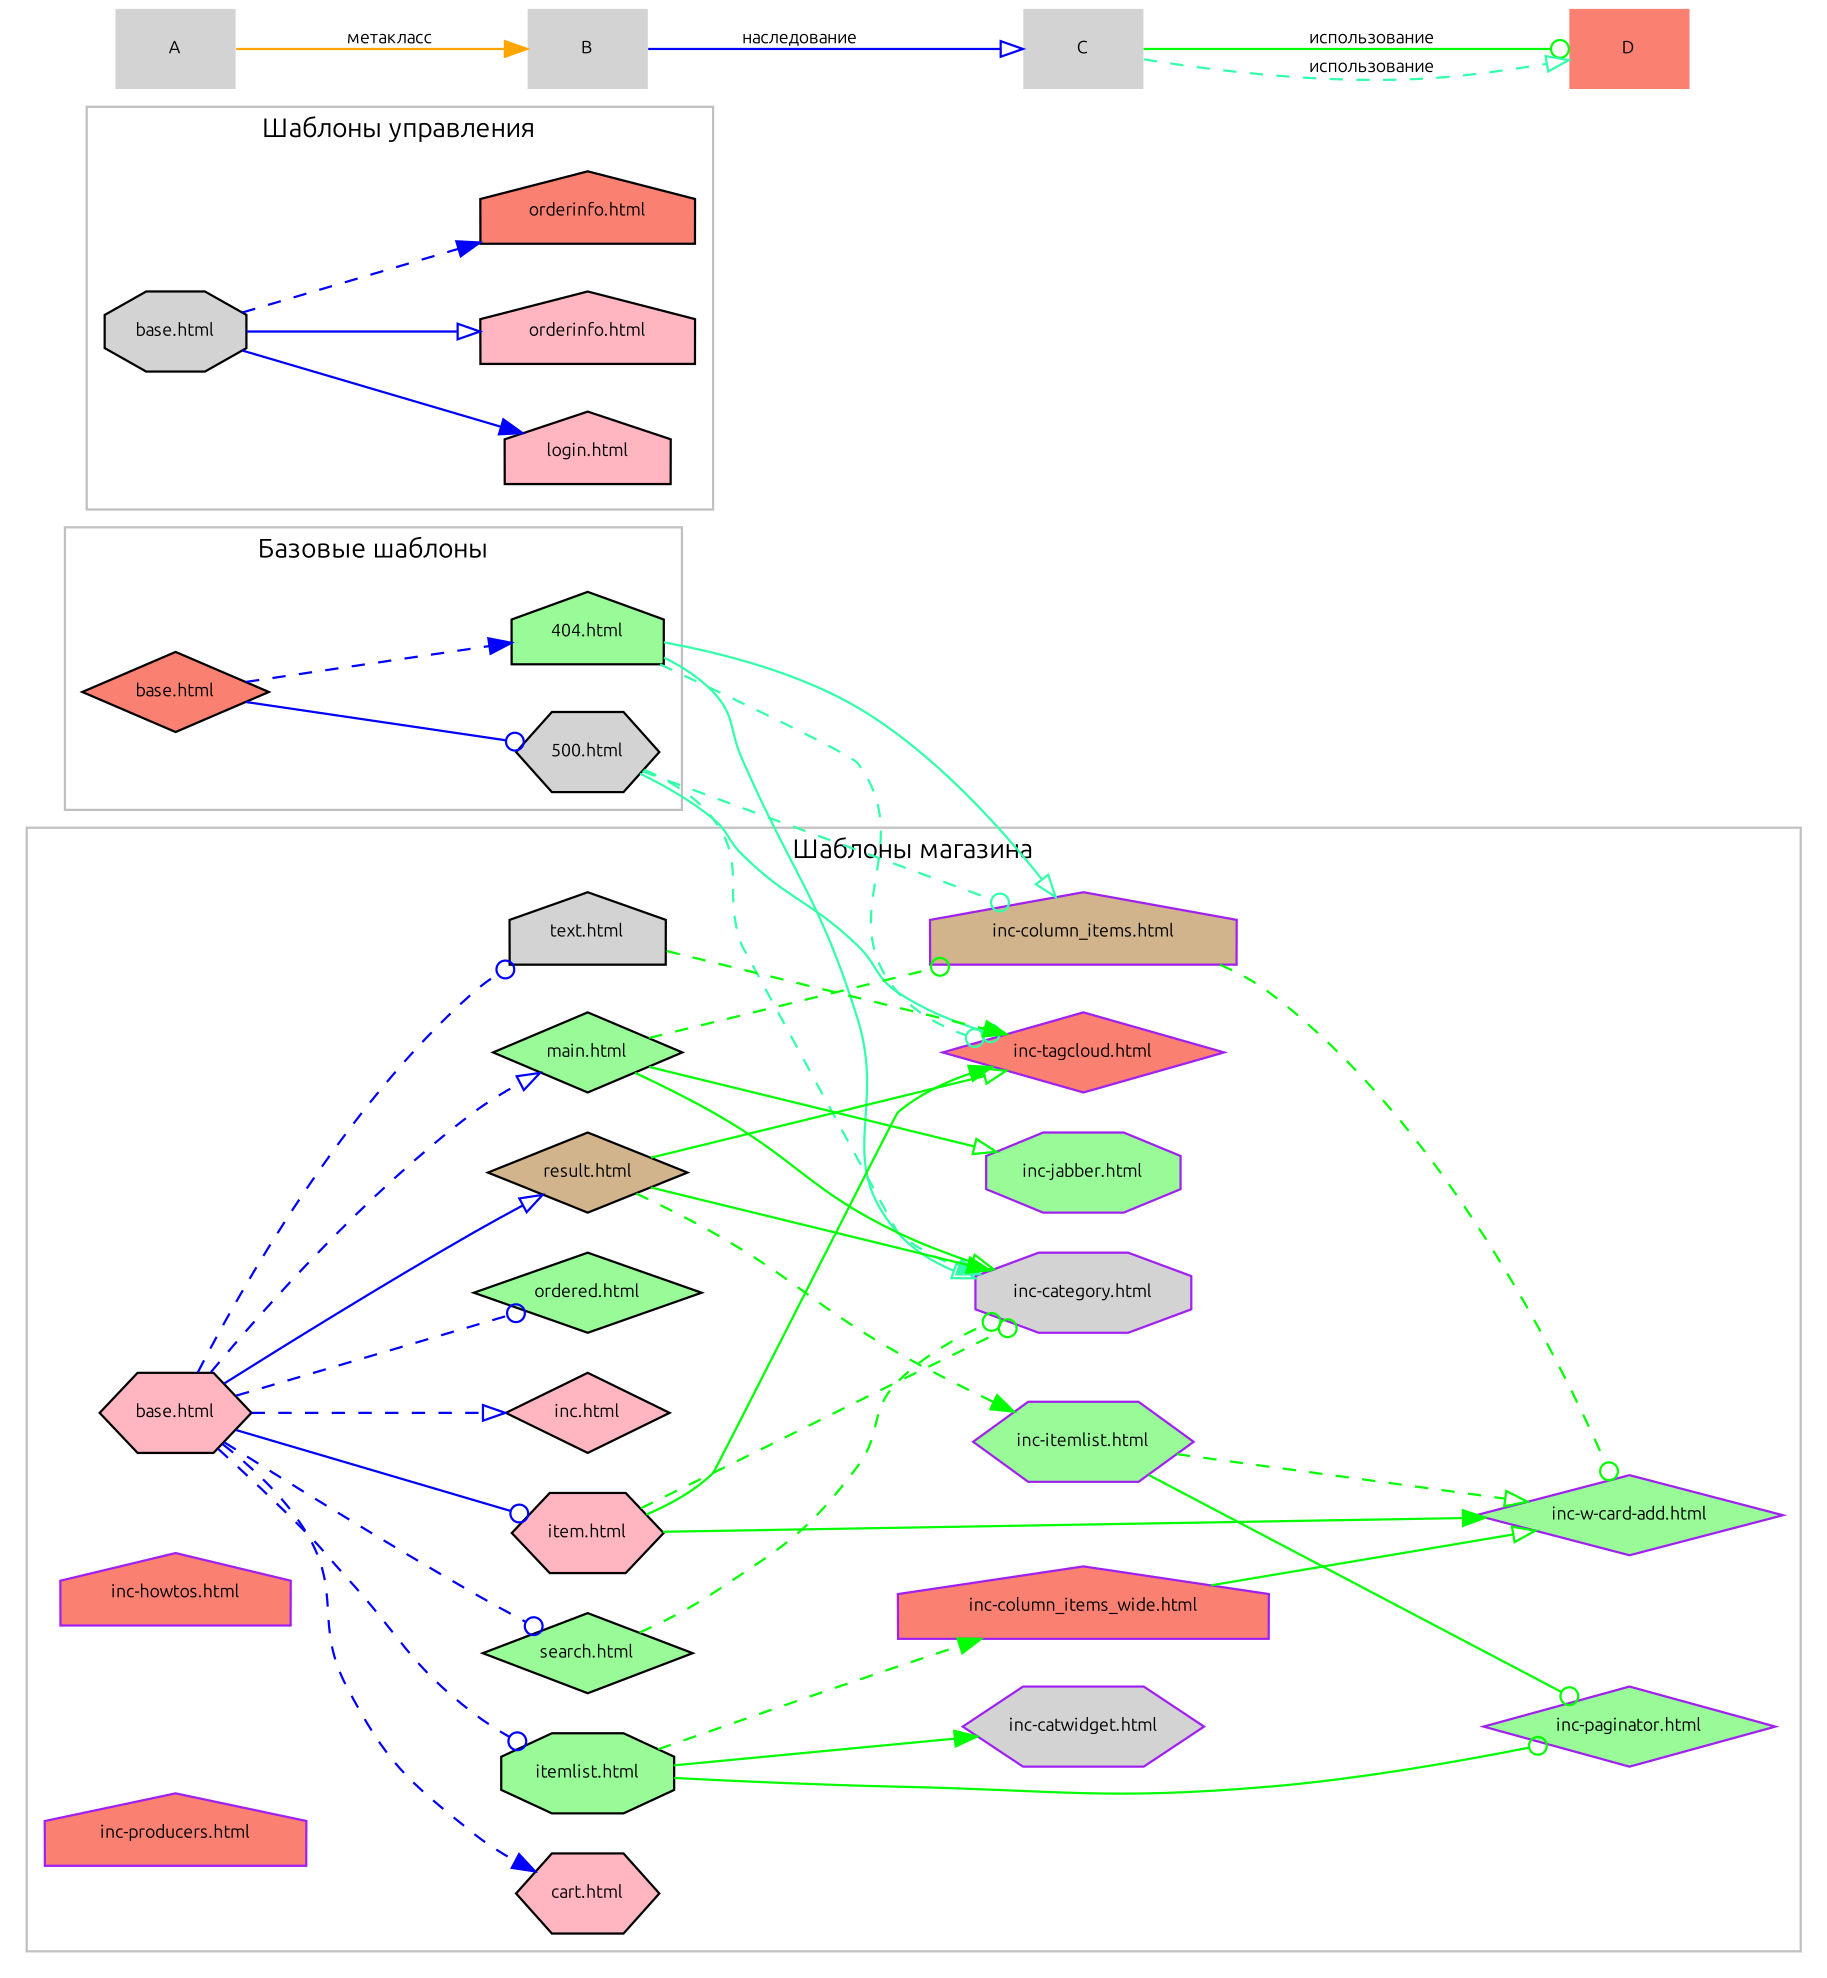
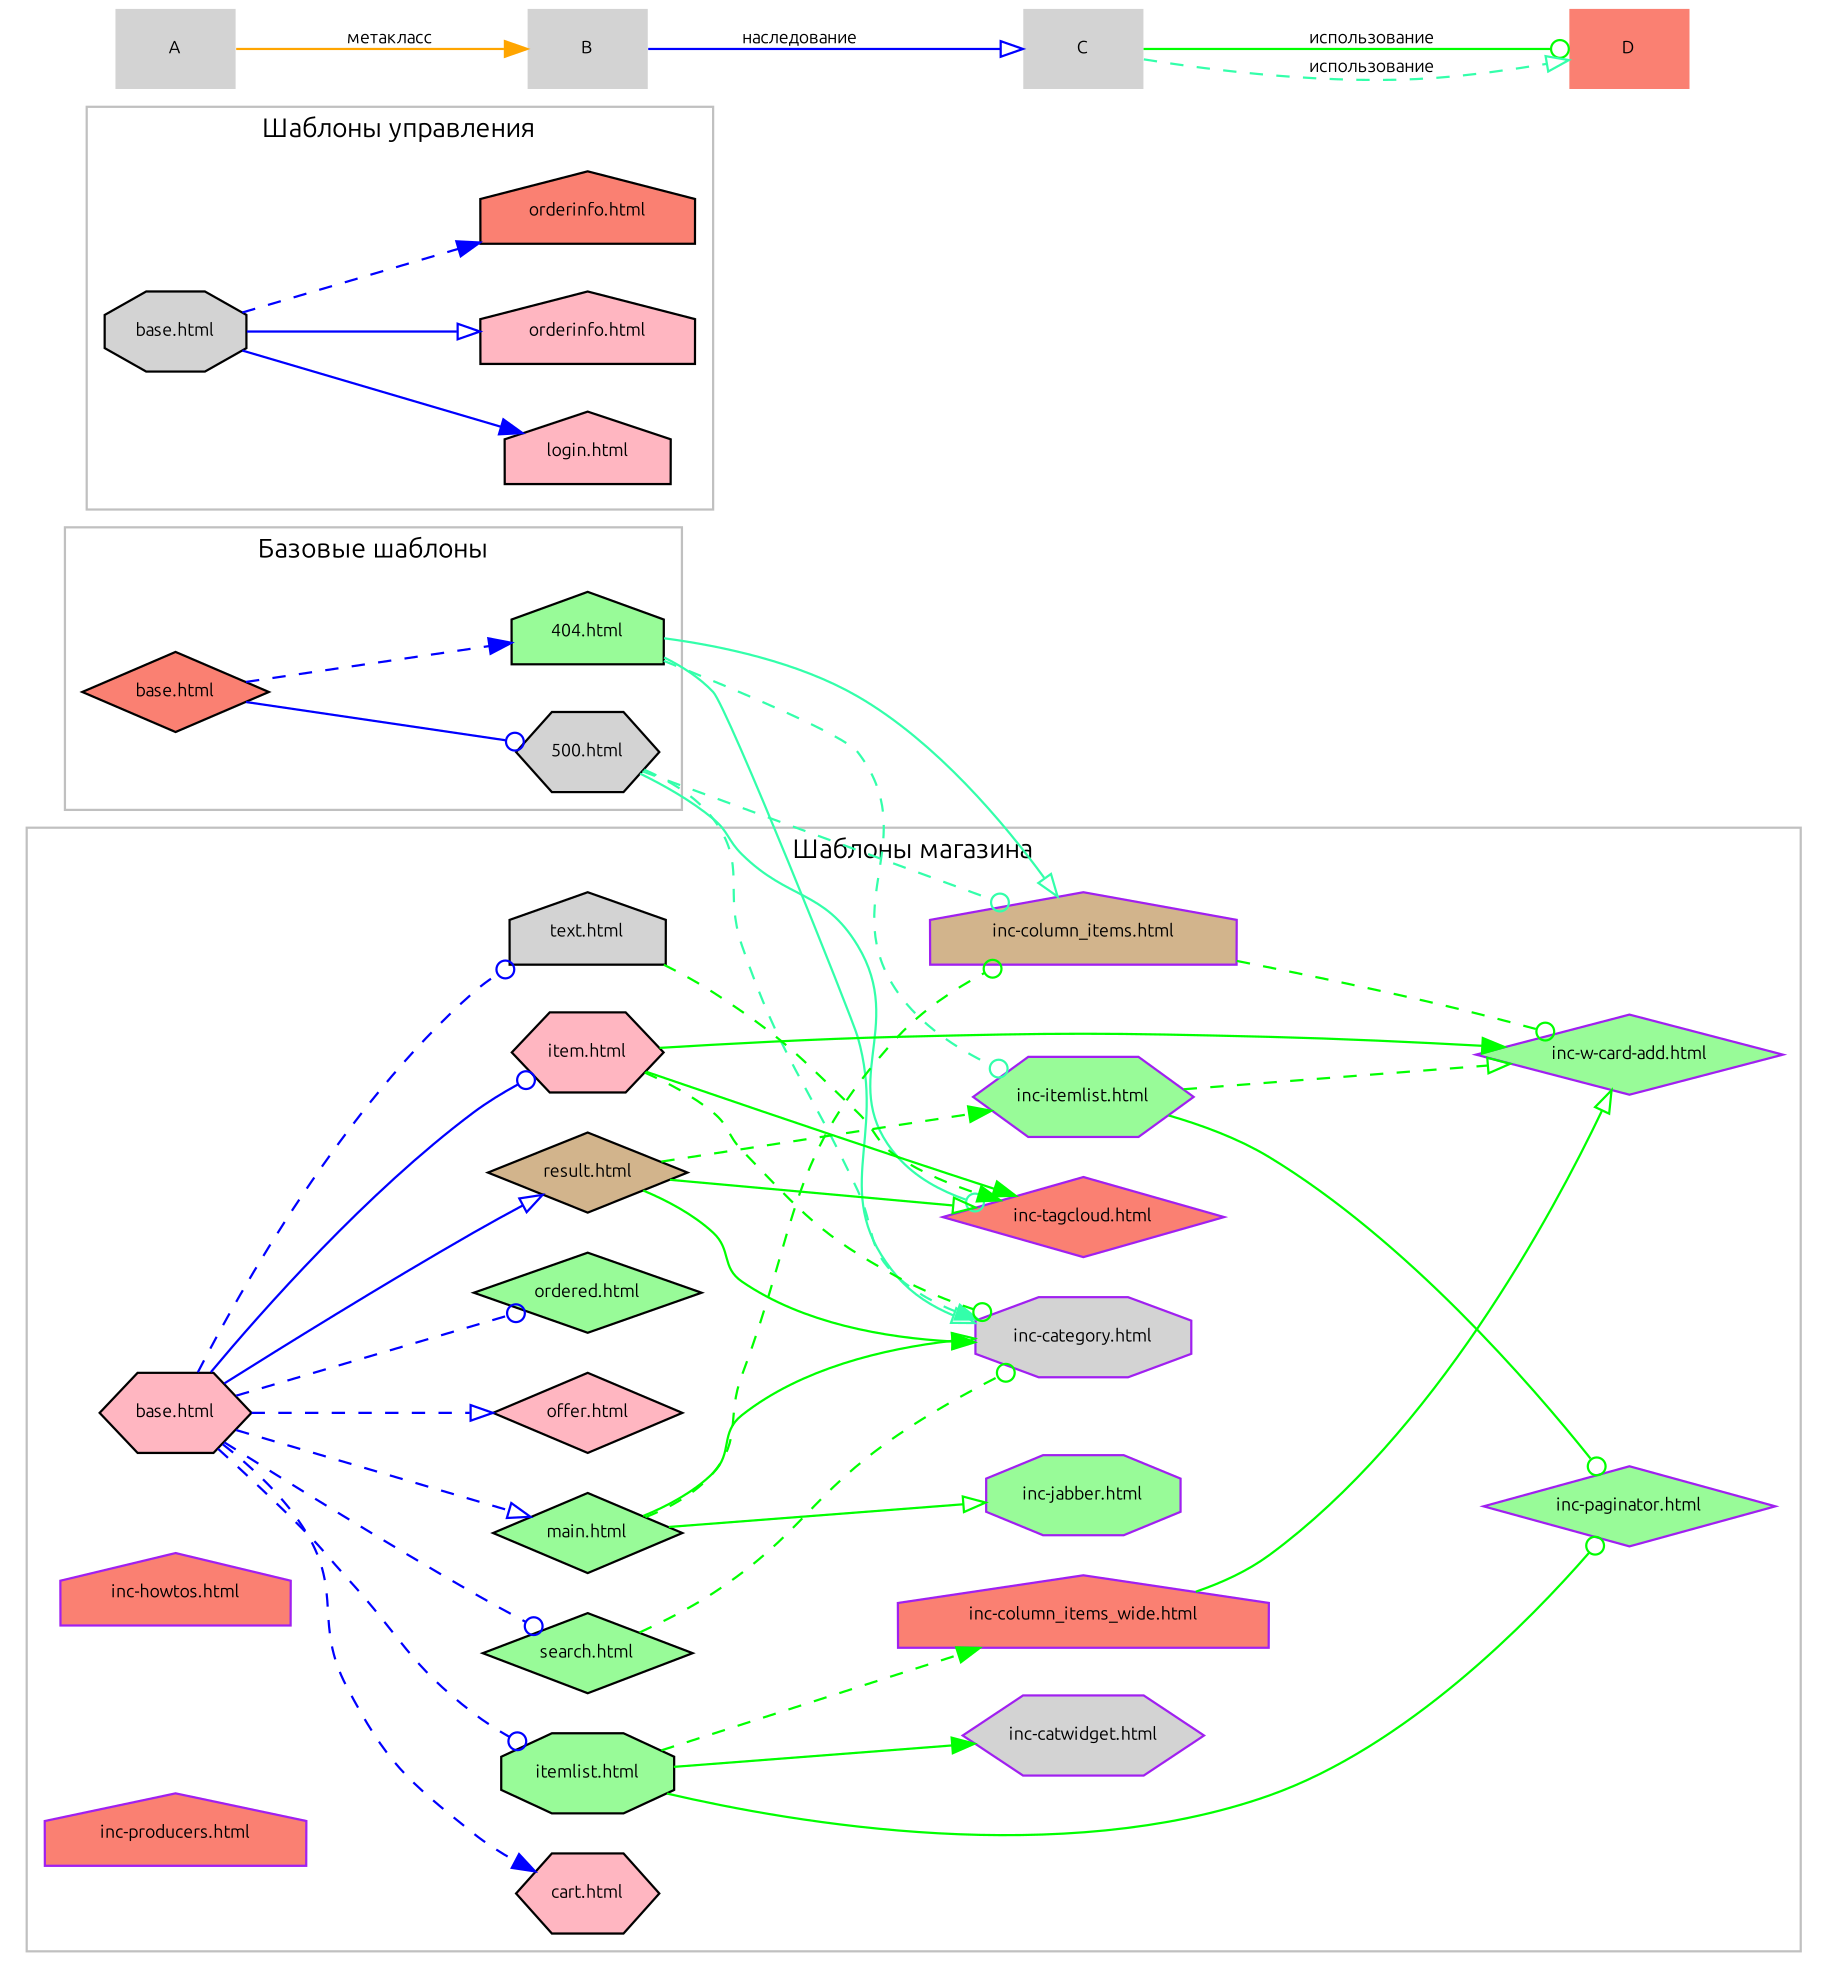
edge "404.html" -> "inc-tagcloud.html": now "404.html" -> "inc-itemlist.html"
node "inc.html": label "inc.html" -> "offer.html"
